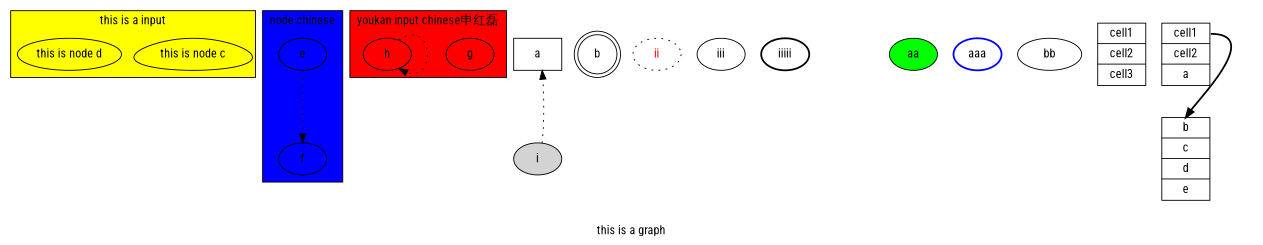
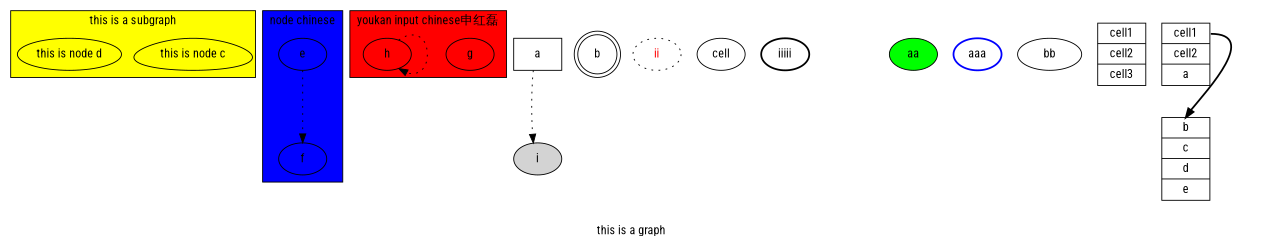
cluster "this is a input": label "this is a input" -> "this is a subgraph"
node "iii": label "iii" -> "cell"
edge "i" -> "a": reversed
